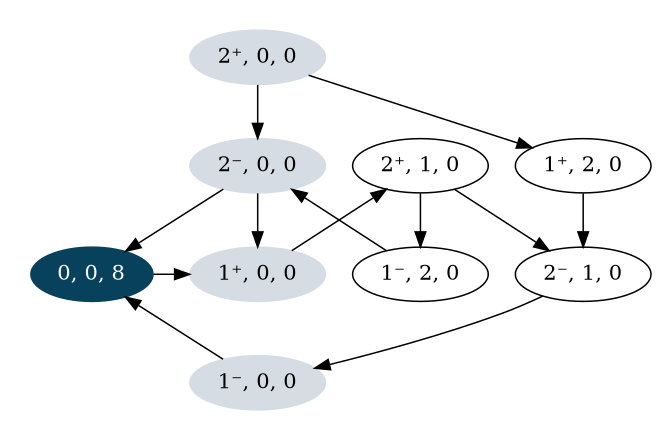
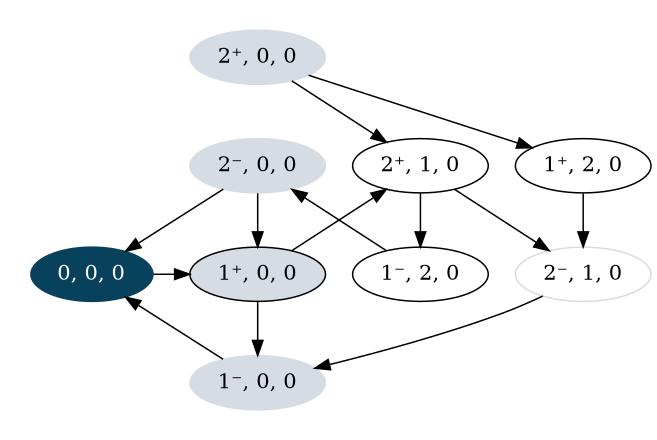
edge "2⁺, 0, 0" -> "2⁻, 0, 0": now "2⁺, 0, 0" -> "2⁺, 1, 0"
node "0, 0, 8": label "0, 0, 8" -> "0, 0, 0"
node "1⁺, 0, 0": color #d6dce4 -> black
node "2⁻, 1, 0": color black -> #d6dce4
edge "1⁺, 0, 0" -> "1⁻, 0, 0": added
